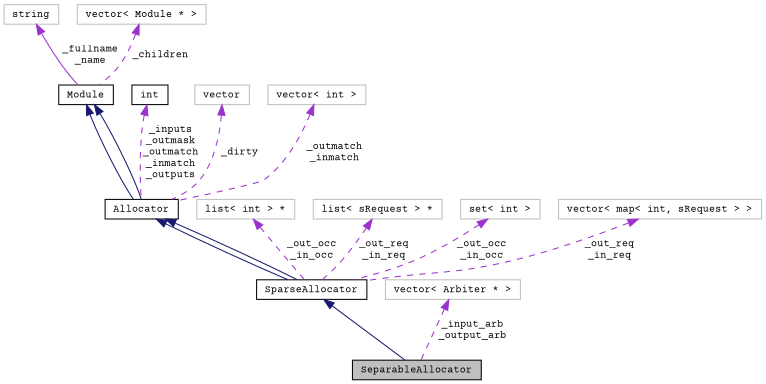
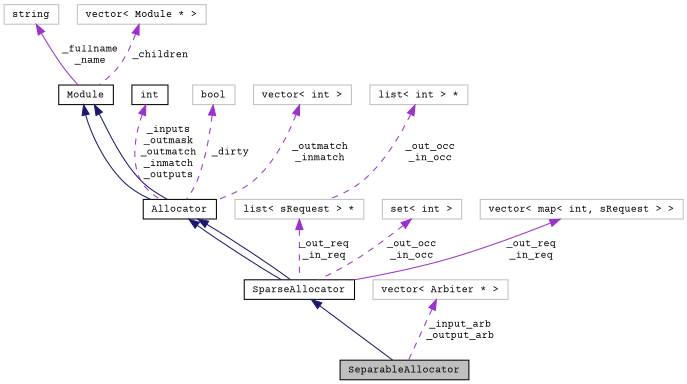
node "vector": label "vector" -> "bool"
edge "SparseAllocator" -> "list< int > *": now "list< sRequest > *" -> "list< int > *"
edge "SparseAllocator" -> "vector< map< int, sRequest > >": style dashed -> solid
